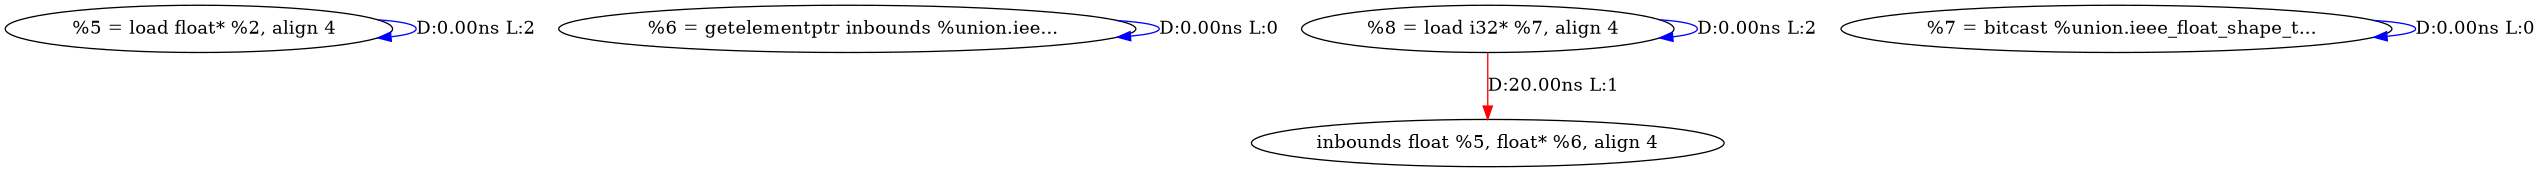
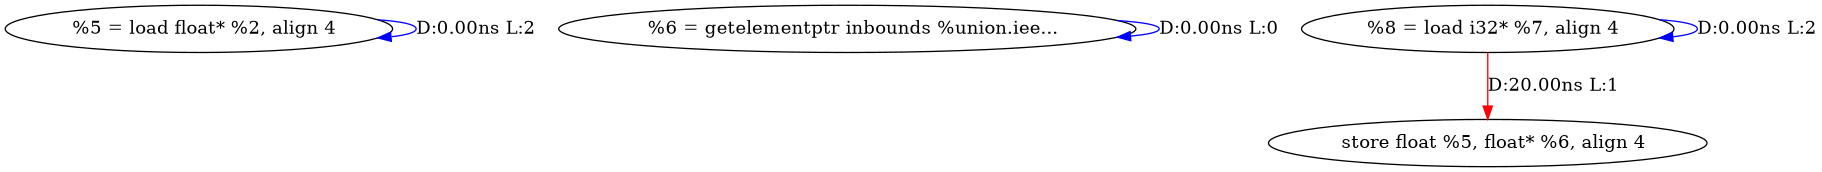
node "%7 = bitcast %union.ieee_float_shape_t...": removed
node "inbounds float %5, float* %6, align 4": label "inbounds float %5, float* %6, align 4" -> "store float %5, float* %6, align 4"
